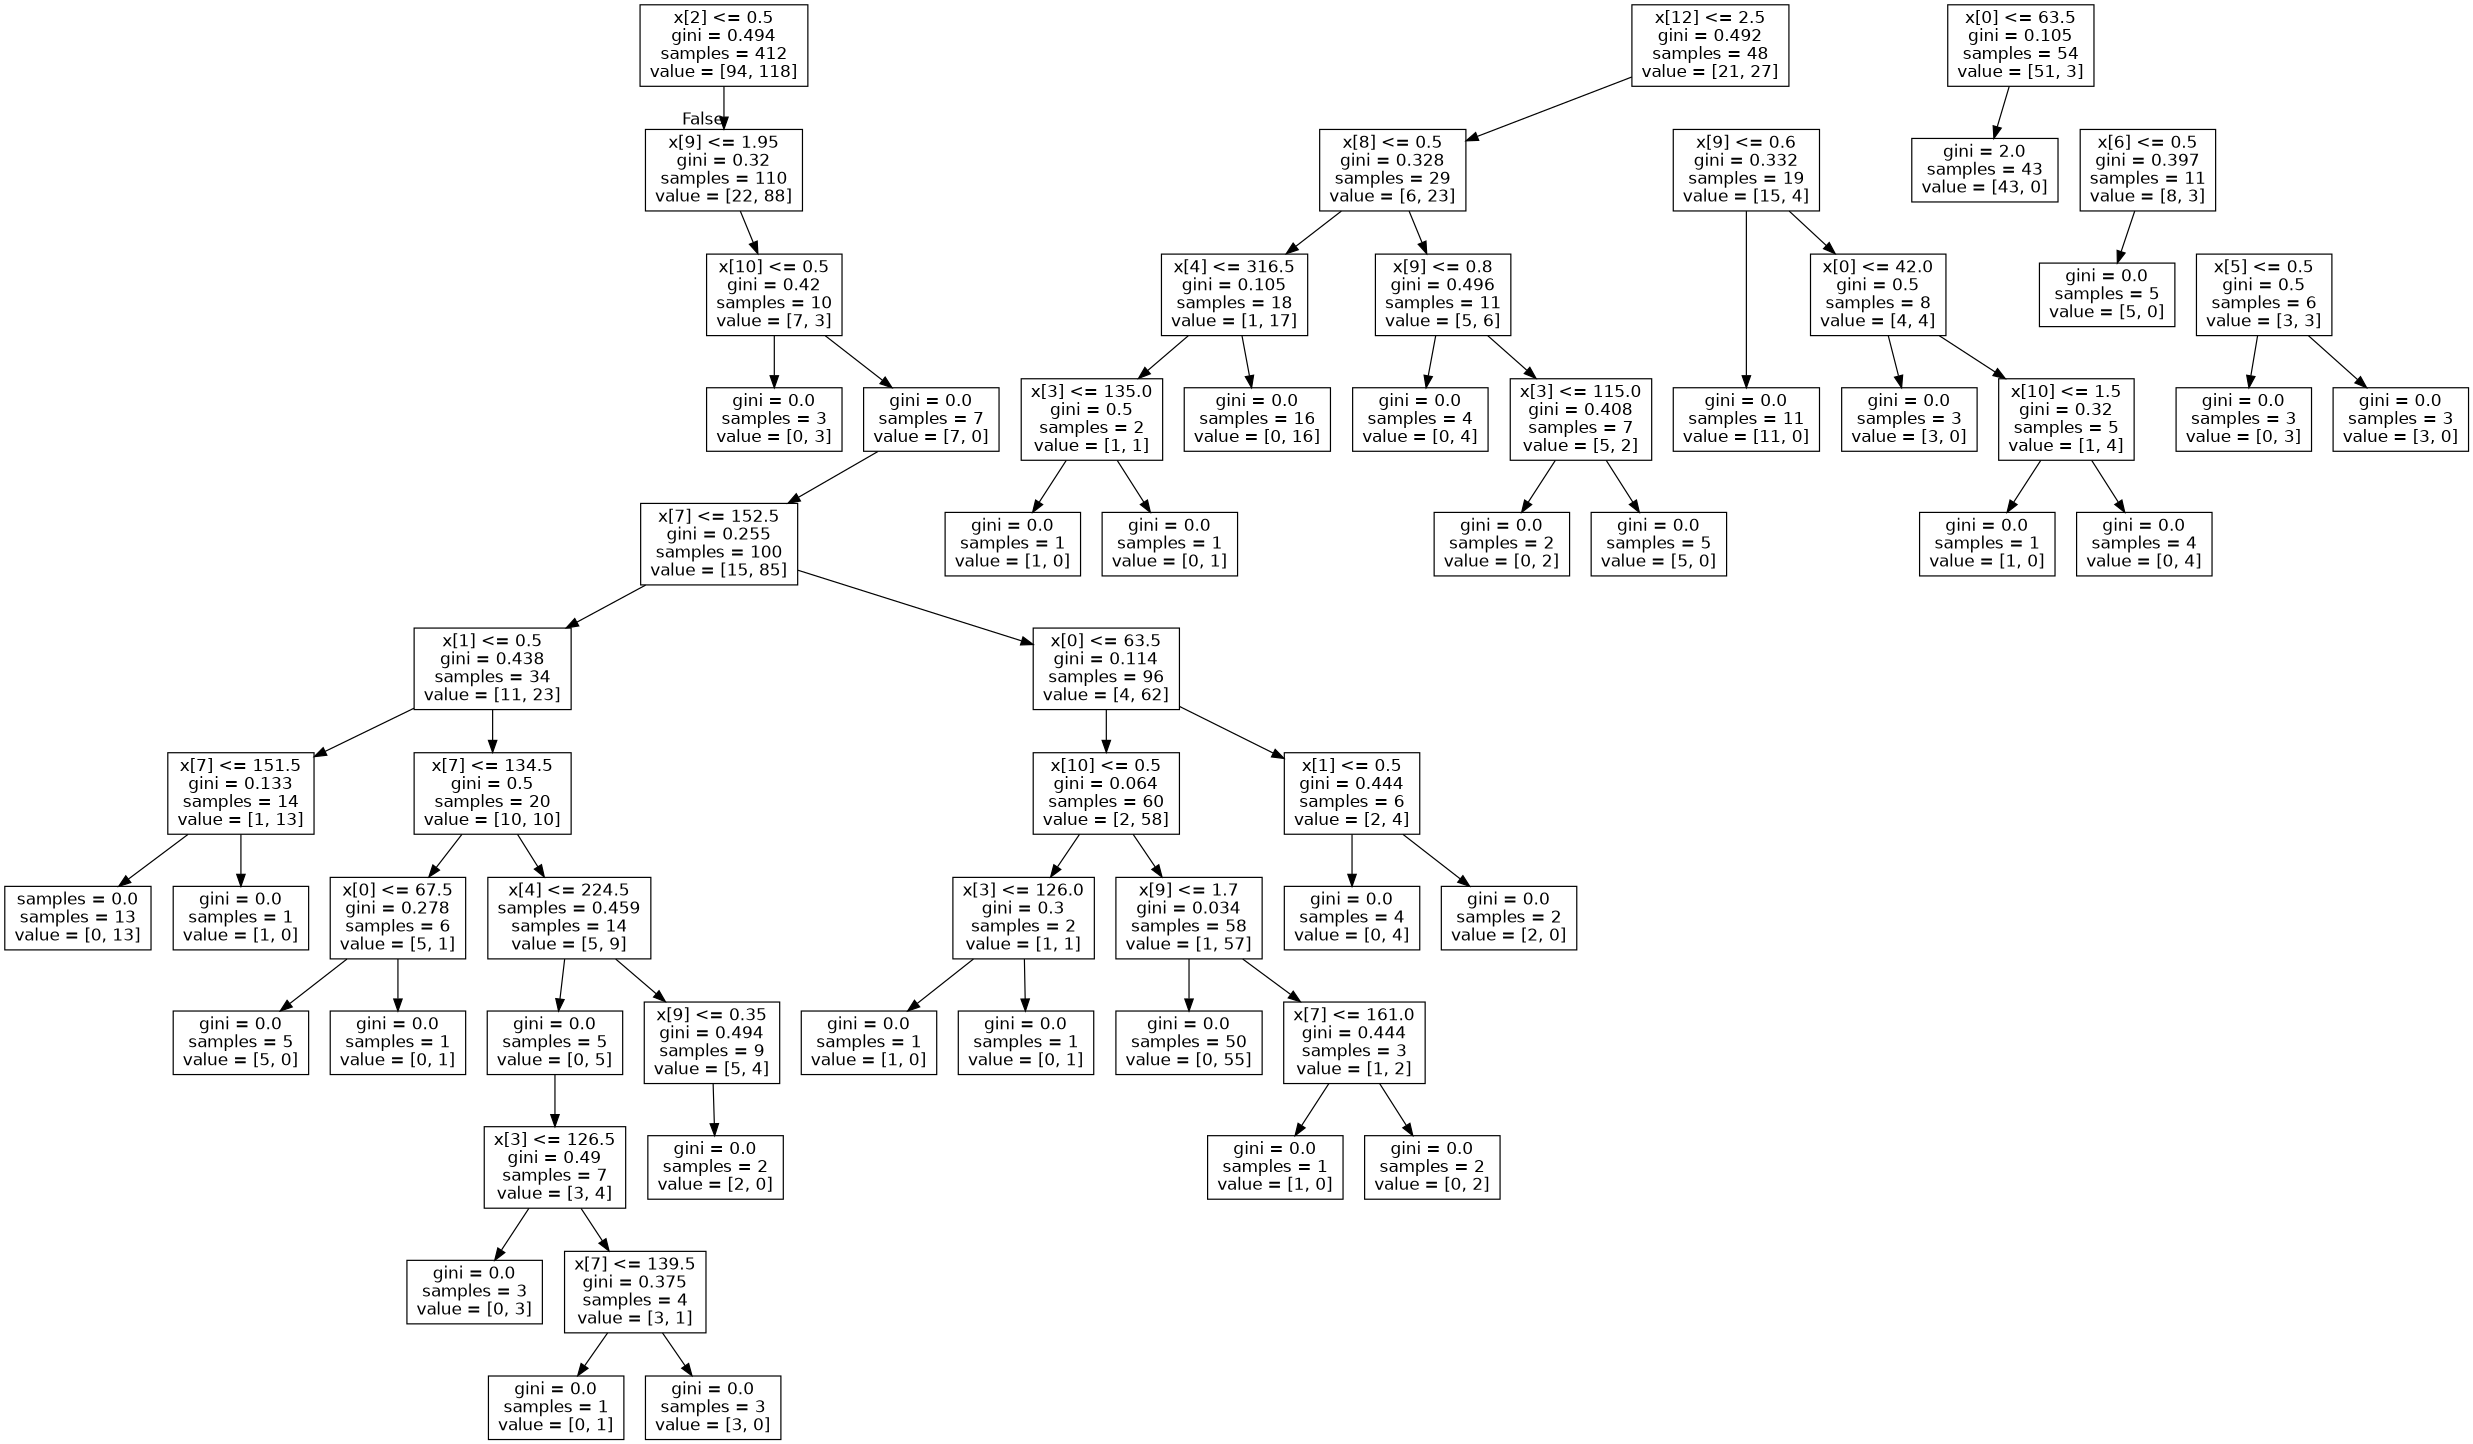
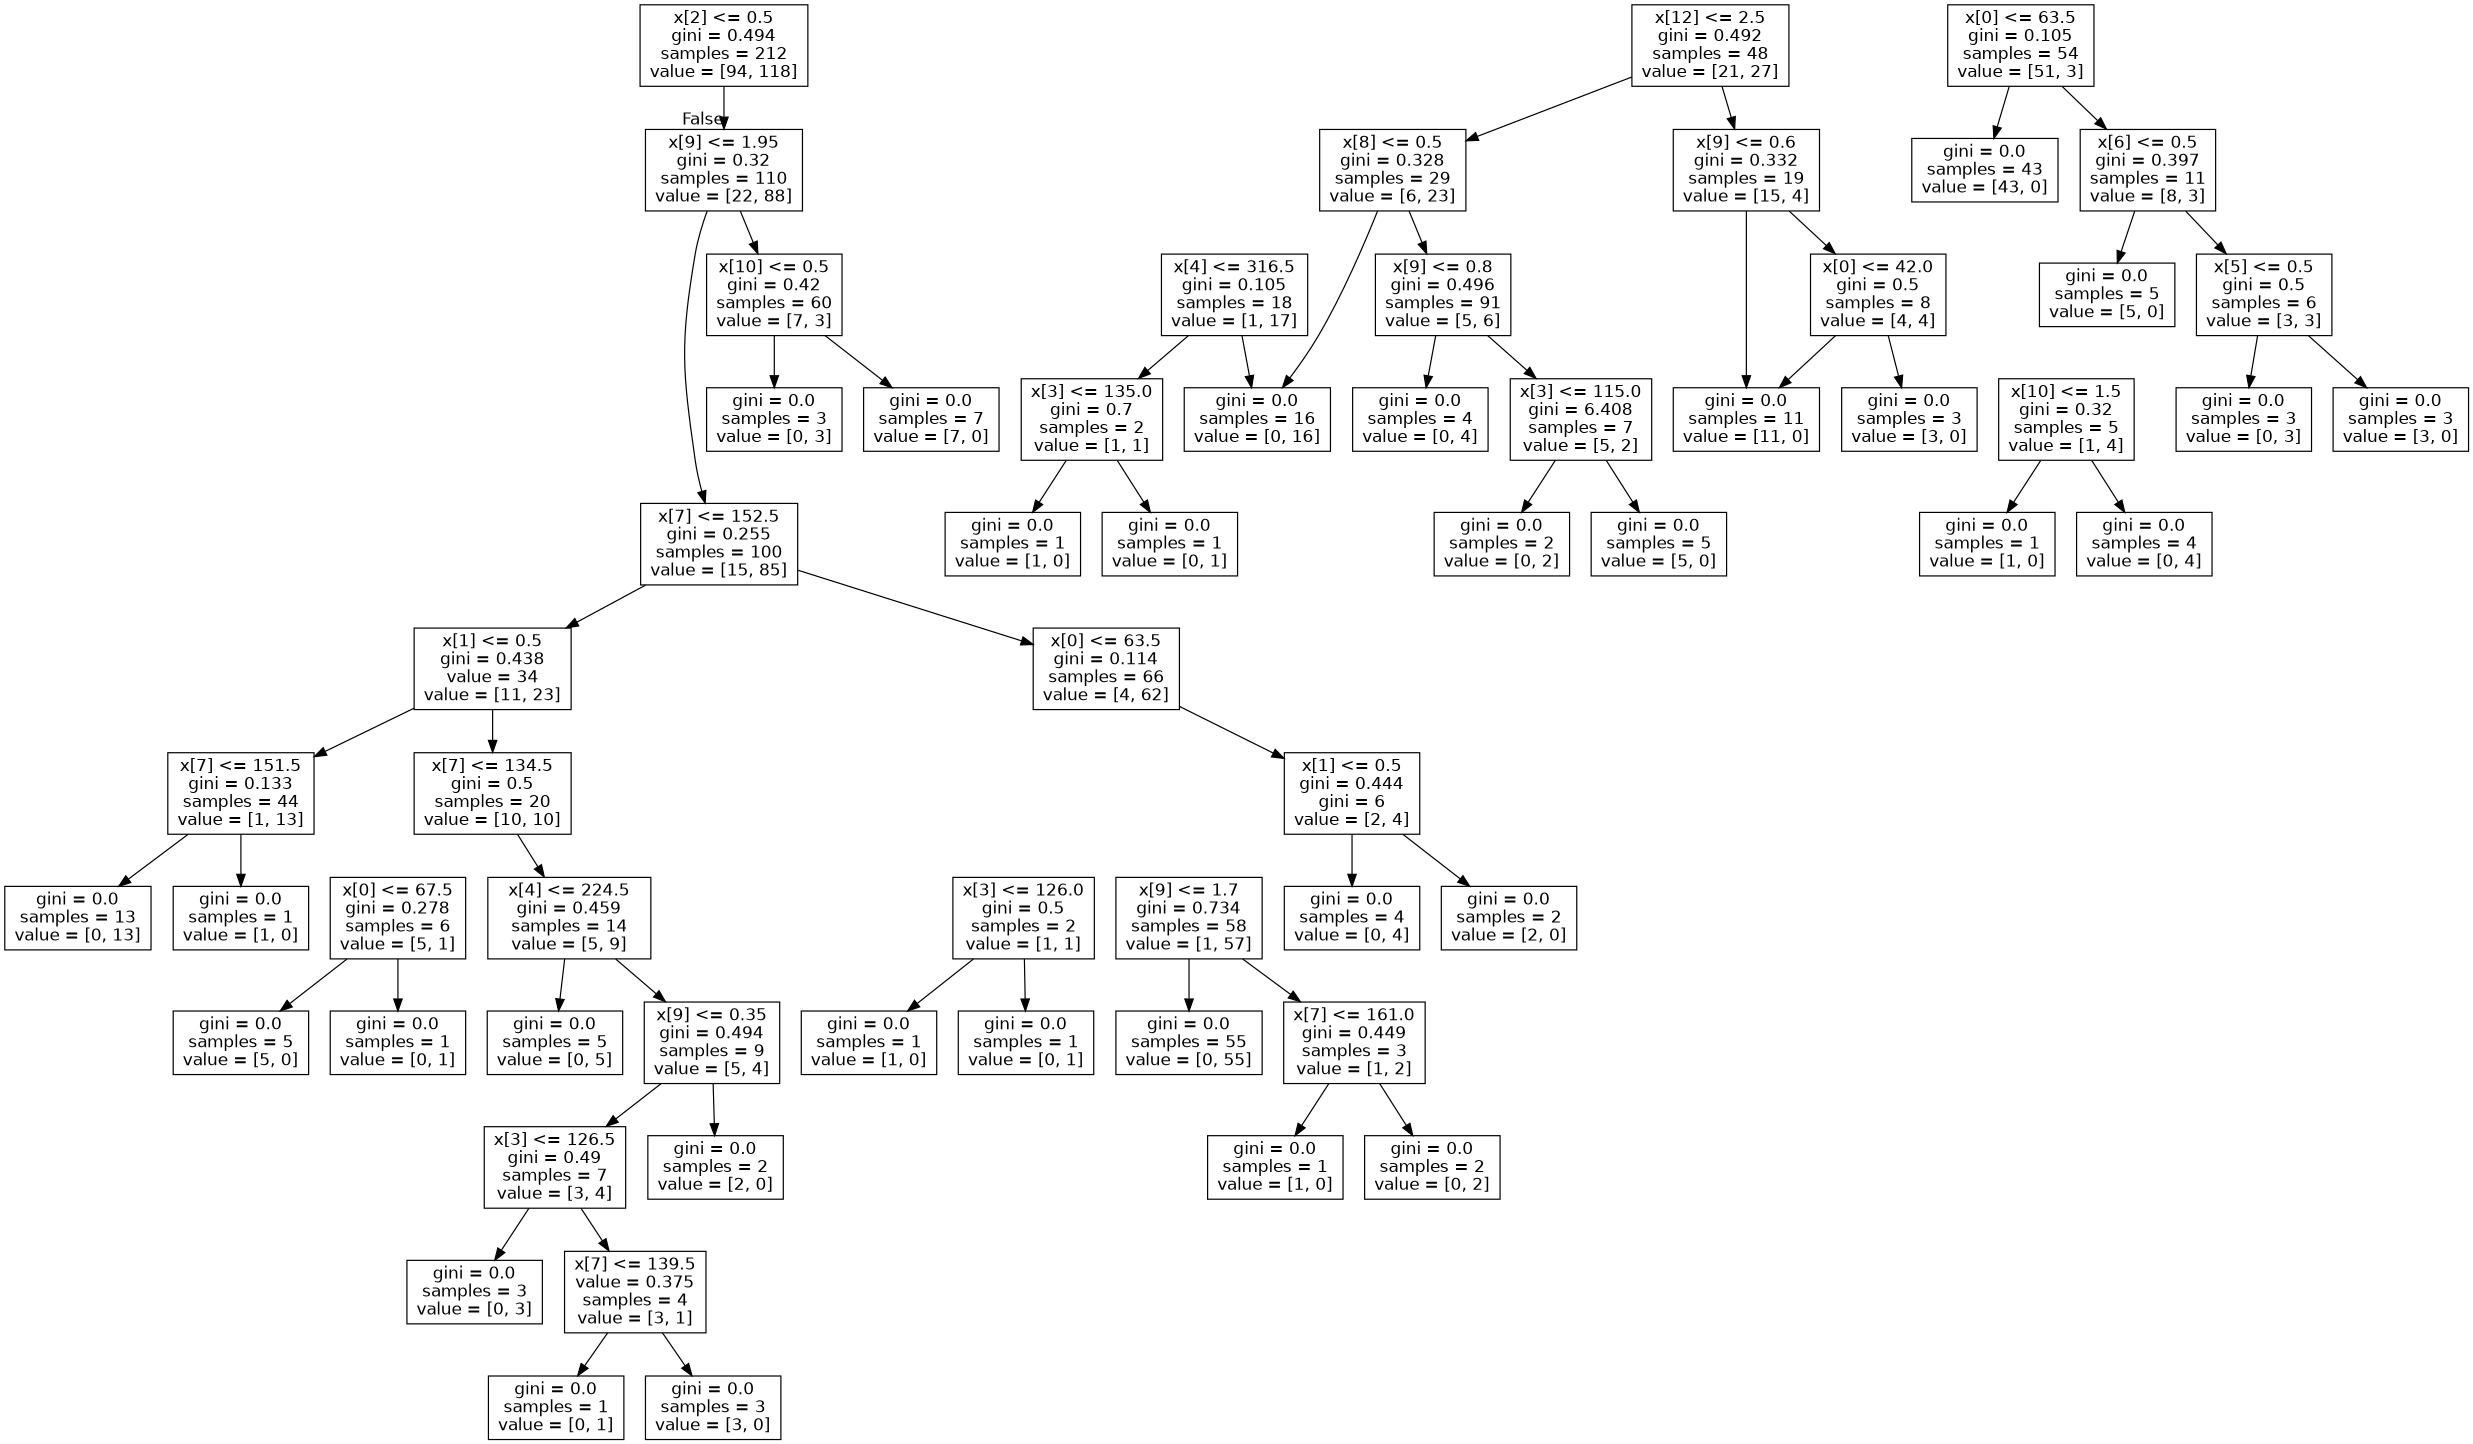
node "x[2] <= 0.5 gini = 0.494 samples = 412 value = [94, 118]": label "x[2] <= 0.5 gini = 0.494 samples = 412 value = [94, 118]" -> "x[2] <= 0.5 gini = 0.494 samples = 212 value = [94, 118]"
edge "x[12] <= 2.5 gini = 0.492 samples = 48 value = [21, 27]" -> "x[9] <= 0.6 gini = 0.332 samples = 19 value = [15, 4]": added
edge "x[0] <= 63.5 gini = 0.105 samples = 54 value = [51, 3]" -> "x[6] <= 0.5 gini = 0.397 samples = 11 value = [8, 3]": added
node "gini = 2.0 samples = 43 value = [43, 0]": label "gini = 2.0 samples = 43 value = [43, 0]" -> "gini = 0.0 samples = 43 value = [43, 0]"
edge "x[6] <= 0.5 gini = 0.397 samples = 11 value = [8, 3]" -> "x[5] <= 0.5 gini = 0.5 samples = 6 value = [3, 3]": added
edge "x[8] <= 0.5 gini = 0.328 samples = 29 value = [6, 23]" -> "x[4] <= 316.5 gini = 0.105 samples = 18 value = [1, 17]": now "x[8] <= 0.5 gini = 0.328 samples = 29 value = [6, 23]" -> "gini = 0.0 samples = 16 value = [0, 16]"
node "x[10] <= 0.5 gini = 0.42 samples = 10 value = [7, 3]": label "x[10] <= 0.5 gini = 0.42 samples = 10 value = [7, 3]" -> "x[10] <= 0.5 gini = 0.42 samples = 60 value = [7, 3]"
node "x[9] <= 0.8 gini = 0.496 samples = 11 value = [5, 6]": label "x[9] <= 0.8 gini = 0.496 samples = 11 value = [5, 6]" -> "x[9] <= 0.8 gini = 0.496 samples = 91 value = [5, 6]"
edge "x[0] <= 42.0 gini = 0.5 samples = 8 value = [4, 4]" -> "x[10] <= 1.5 gini = 0.32 samples = 5 value = [1, 4]": now "x[0] <= 42.0 gini = 0.5 samples = 8 value = [4, 4]" -> "gini = 0.0 samples = 11 value = [11, 0]"
node "x[3] <= 135.0 gini = 0.5 samples = 2 value = [1, 1]": label "x[3] <= 135.0 gini = 0.5 samples = 2 value = [1, 1]" -> "x[3] <= 135.0 gini = 0.7 samples = 2 value = [1, 1]"
node "x[3] <= 115.0 gini = 0.408 samples = 7 value = [5, 2]": label "x[3] <= 115.0 gini = 0.408 samples = 7 value = [5, 2]" -> "x[3] <= 115.0 gini = 6.408 samples = 7 value = [5, 2]"
edge "gini = 0.0 samples = 7 value = [7, 0]" -> "x[7] <= 152.5 gini = 0.255 samples = 100 value = [15, 85]": now "x[9] <= 1.95 gini = 0.32 samples = 110 value = [22, 88]" -> "x[7] <= 152.5 gini = 0.255 samples = 100 value = [15, 85]"
node "x[1] <= 0.5 gini = 0.438 samples = 34 value = [11, 23]": label "x[1] <= 0.5 gini = 0.438 samples = 34 value = [11, 23]" -> "x[1] <= 0.5 gini = 0.438 value = 34 value = [11, 23]"
node "x[0] <= 63.5 gini = 0.114 samples = 96 value = [4, 62]": label "x[0] <= 63.5 gini = 0.114 samples = 96 value = [4, 62]" -> "x[0] <= 63.5 gini = 0.114 samples = 66 value = [4, 62]"
node "x[7] <= 151.5 gini = 0.133 samples = 14 value = [1, 13]": label "x[7] <= 151.5 gini = 0.133 samples = 14 value = [1, 13]" -> "x[7] <= 151.5 gini = 0.133 samples = 44 value = [1, 13]"
node "x[10] <= 0.5 gini = 0.064 samples = 60 value = [2, 58]": removed
node "x[1] <= 0.5 gini = 0.444 samples = 6 value = [2, 4]": label "x[1] <= 0.5 gini = 0.444 samples = 6 value = [2, 4]" -> "x[1] <= 0.5 gini = 0.444 gini = 6 value = [2, 4]"
edge "x[7] <= 134.5 gini = 0.5 samples = 20 value = [10, 10]" -> "x[0] <= 67.5 gini = 0.278 samples = 6 value = [5, 1]": removed
node "samples = 0.0 samples = 13 value = [0, 13]": label "samples = 0.0 samples = 13 value = [0, 13]" -> "gini = 0.0 samples = 13 value = [0, 13]"
node "x[4] <= 224.5 samples = 0.459 samples = 14 value = [5, 9]": label "x[4] <= 224.5 samples = 0.459 samples = 14 value = [5, 9]" -> "x[4] <= 224.5 gini = 0.459 samples = 14 value = [5, 9]"
node "x[3] <= 126.0 gini = 0.3 samples = 2 value = [1, 1]": label "x[3] <= 126.0 gini = 0.3 samples = 2 value = [1, 1]" -> "x[3] <= 126.0 gini = 0.5 samples = 2 value = [1, 1]"
node "x[9] <= 1.7 gini = 0.034 samples = 58 value = [1, 57]": label "x[9] <= 1.7 gini = 0.034 samples = 58 value = [1, 57]" -> "x[9] <= 1.7 gini = 0.734 samples = 58 value = [1, 57]"
node "gini = 0.0 samples = 50 value = [0, 55]": label "gini = 0.0 samples = 50 value = [0, 55]" -> "gini = 0.0 samples = 55 value = [0, 55]"
node "x[7] <= 161.0 gini = 0.444 samples = 3 value = [1, 2]": label "x[7] <= 161.0 gini = 0.444 samples = 3 value = [1, 2]" -> "x[7] <= 161.0 gini = 0.449 samples = 3 value = [1, 2]"
edge "gini = 0.0 samples = 5 value = [0, 5]" -> "x[3] <= 126.5 gini = 0.49 samples = 7 value = [3, 4]": now "x[9] <= 0.35 gini = 0.494 samples = 9 value = [5, 4]" -> "x[3] <= 126.5 gini = 0.49 samples = 7 value = [3, 4]"
node "x[7] <= 139.5 gini = 0.375 samples = 4 value = [3, 1]": label "x[7] <= 139.5 gini = 0.375 samples = 4 value = [3, 1]" -> "x[7] <= 139.5 value = 0.375 samples = 4 value = [3, 1]"
